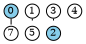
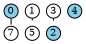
node "4": fillcolor white -> skyblue
